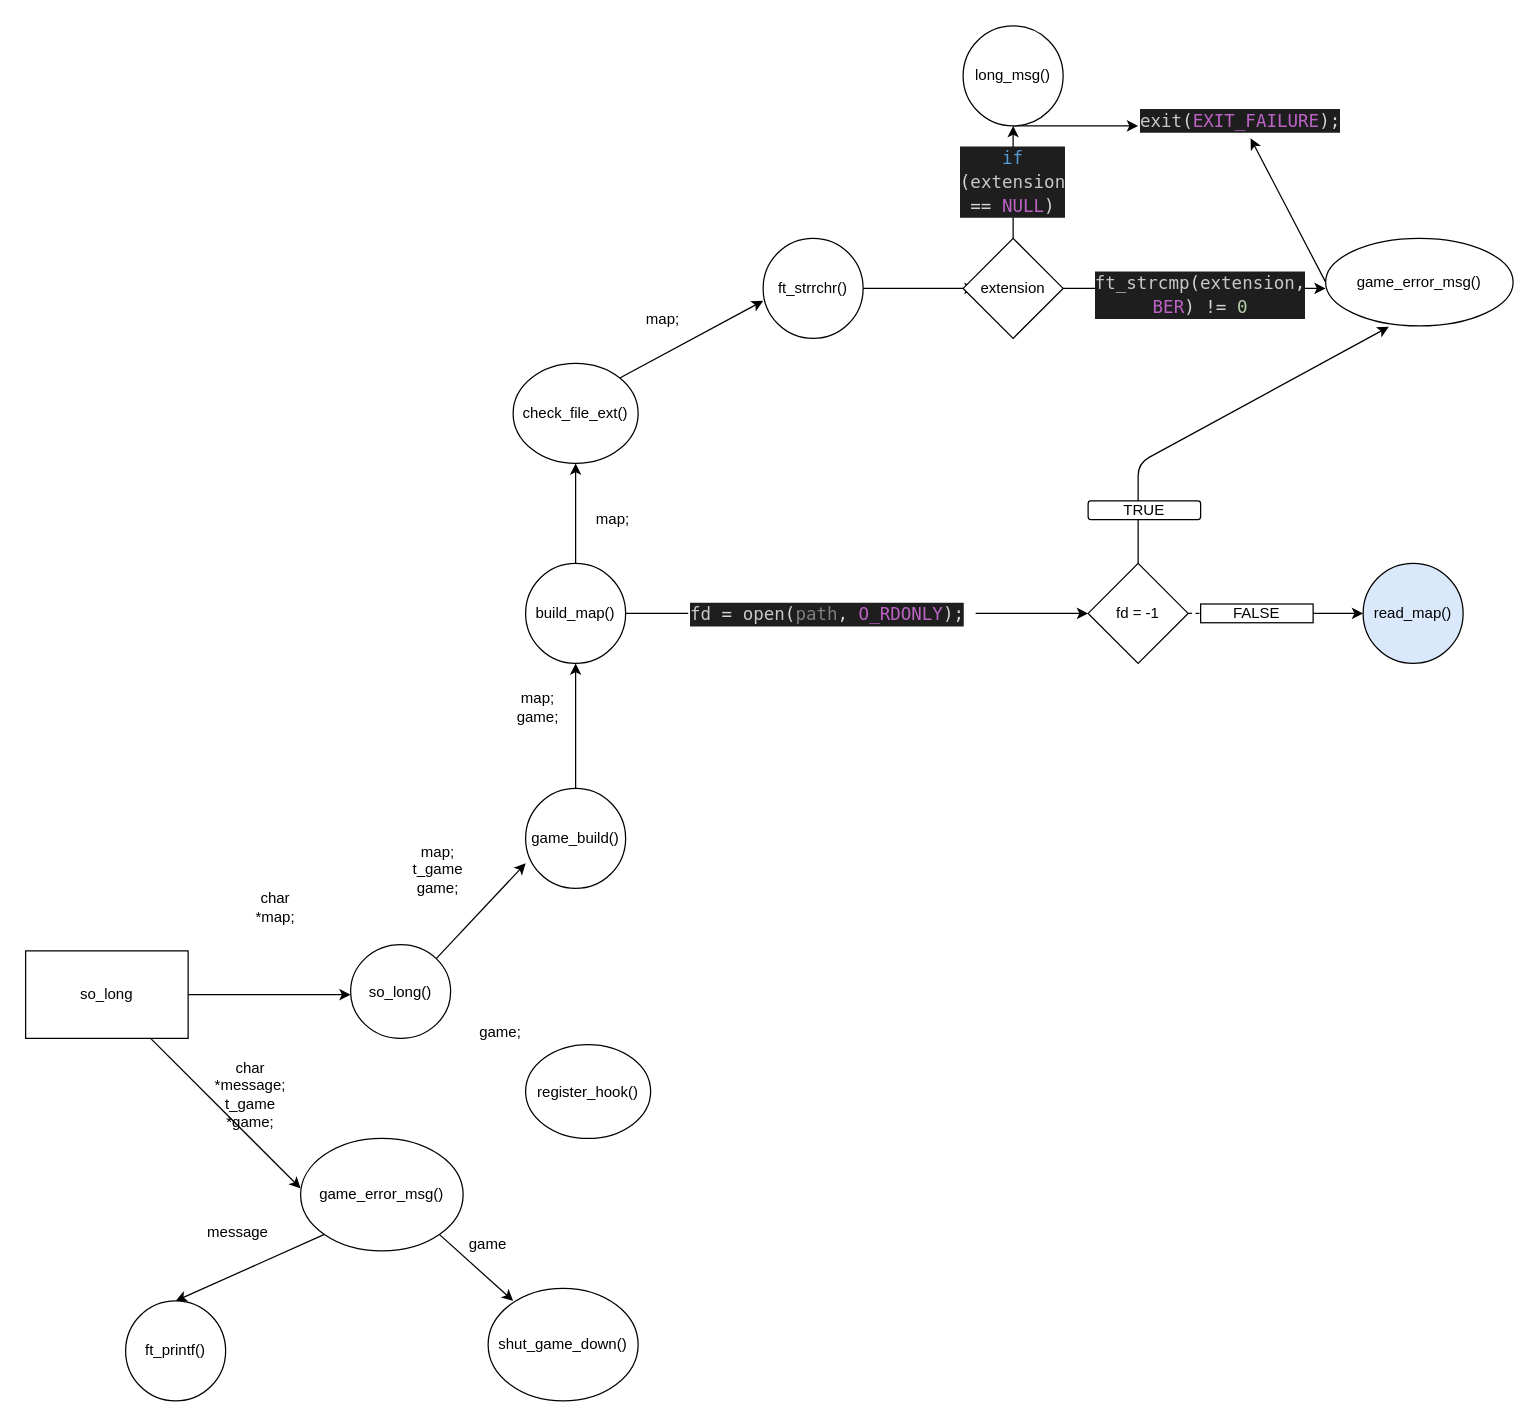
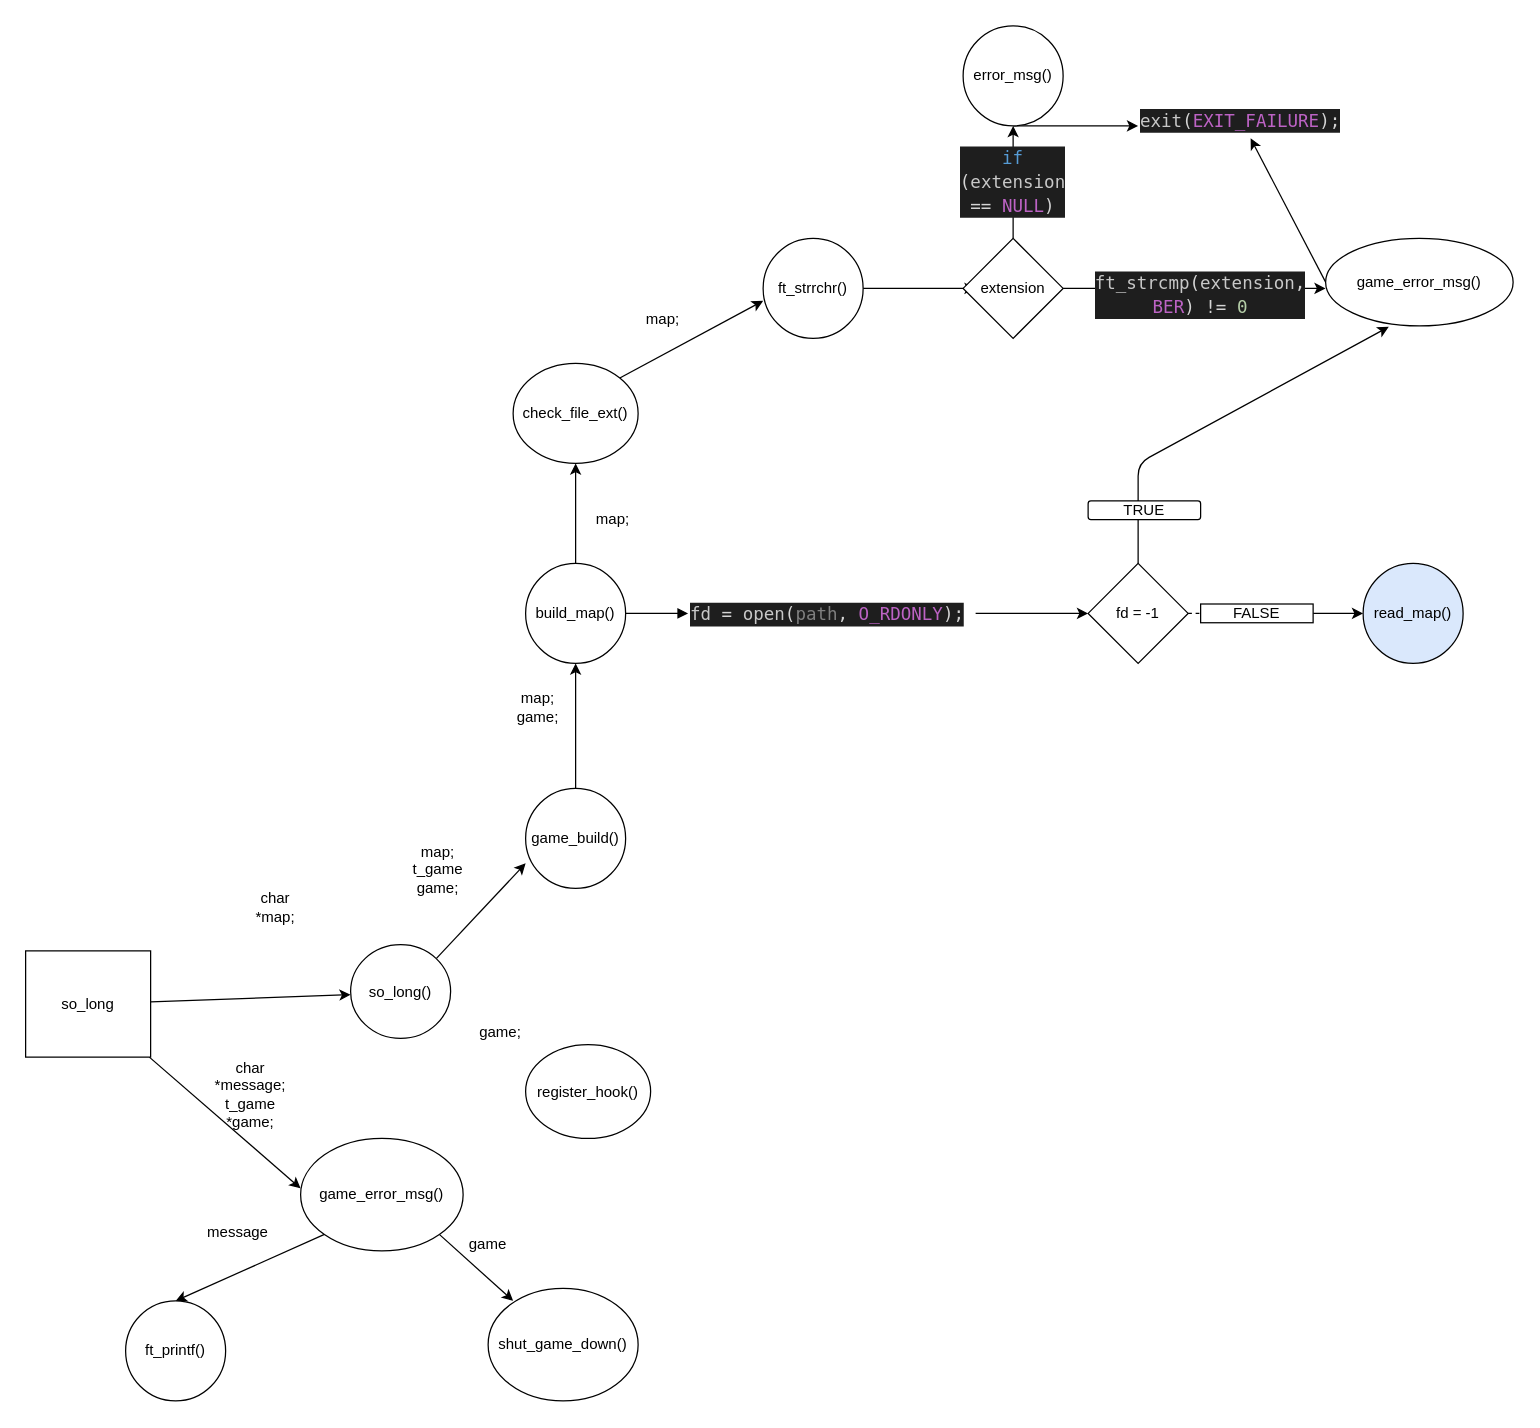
node "long_msg()": label "long_msg()" -> "error_msg()"
edge "build_map()" -- "fd = open(path, O_RDONLY);": arrowhead none -> block
node "so_long": size 163x88 -> 125x106
